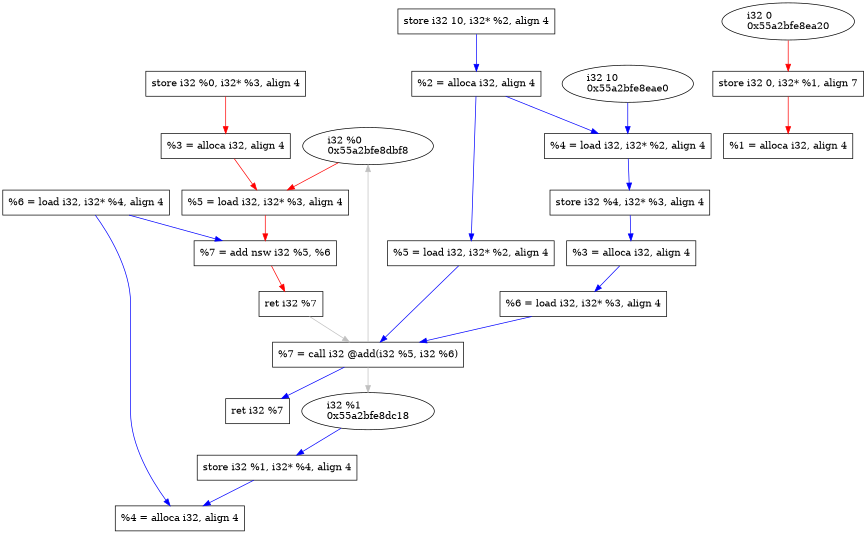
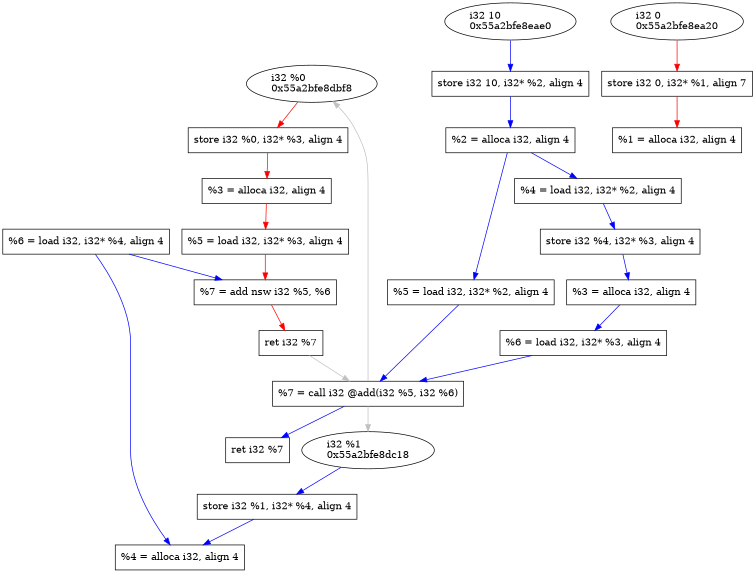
edge "i32 10 0x55a2bfe8eae0" -> "%4 = load i32, i32* %2, align 4": now "i32 10 0x55a2bfe8eae0" -> "store i32 10, i32* %2, align 4"
edge "i32 %0 0x55a2bfe8dbf8" -> "%5 = load i32, i32* %3, align 4": now "i32 %0 0x55a2bfe8dbf8" -> "store i32 %0, i32* %3, align 4"
